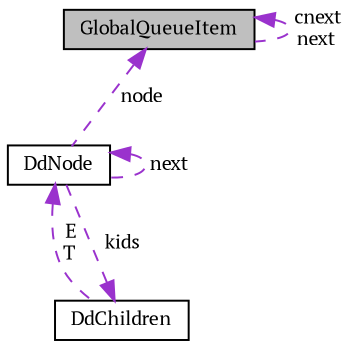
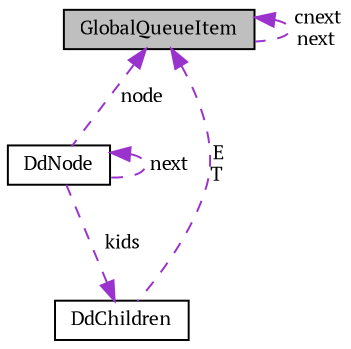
edge "DdChildren" -> "DdNode": now "DdChildren" -> "GlobalQueueItem"
